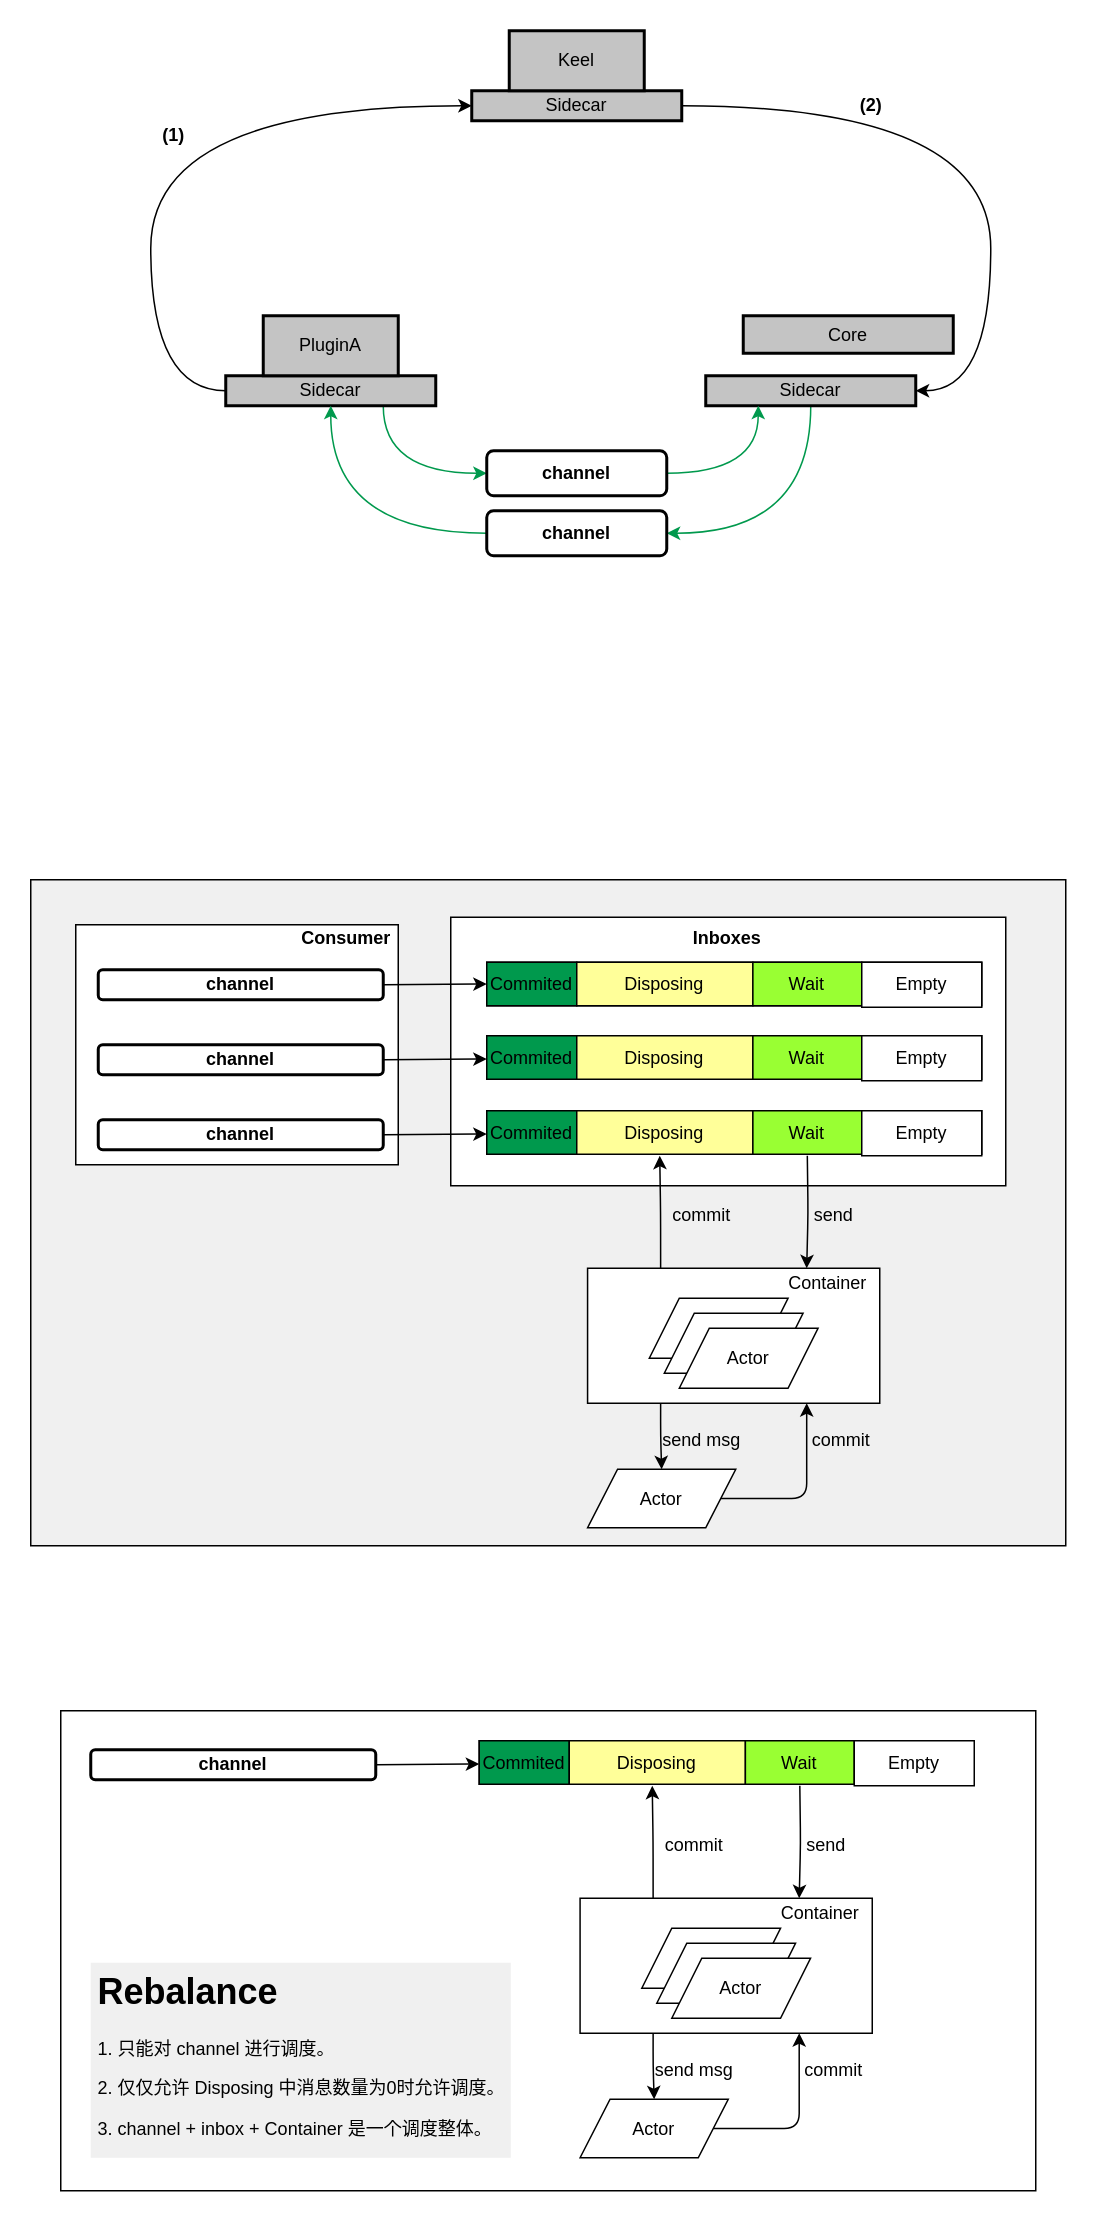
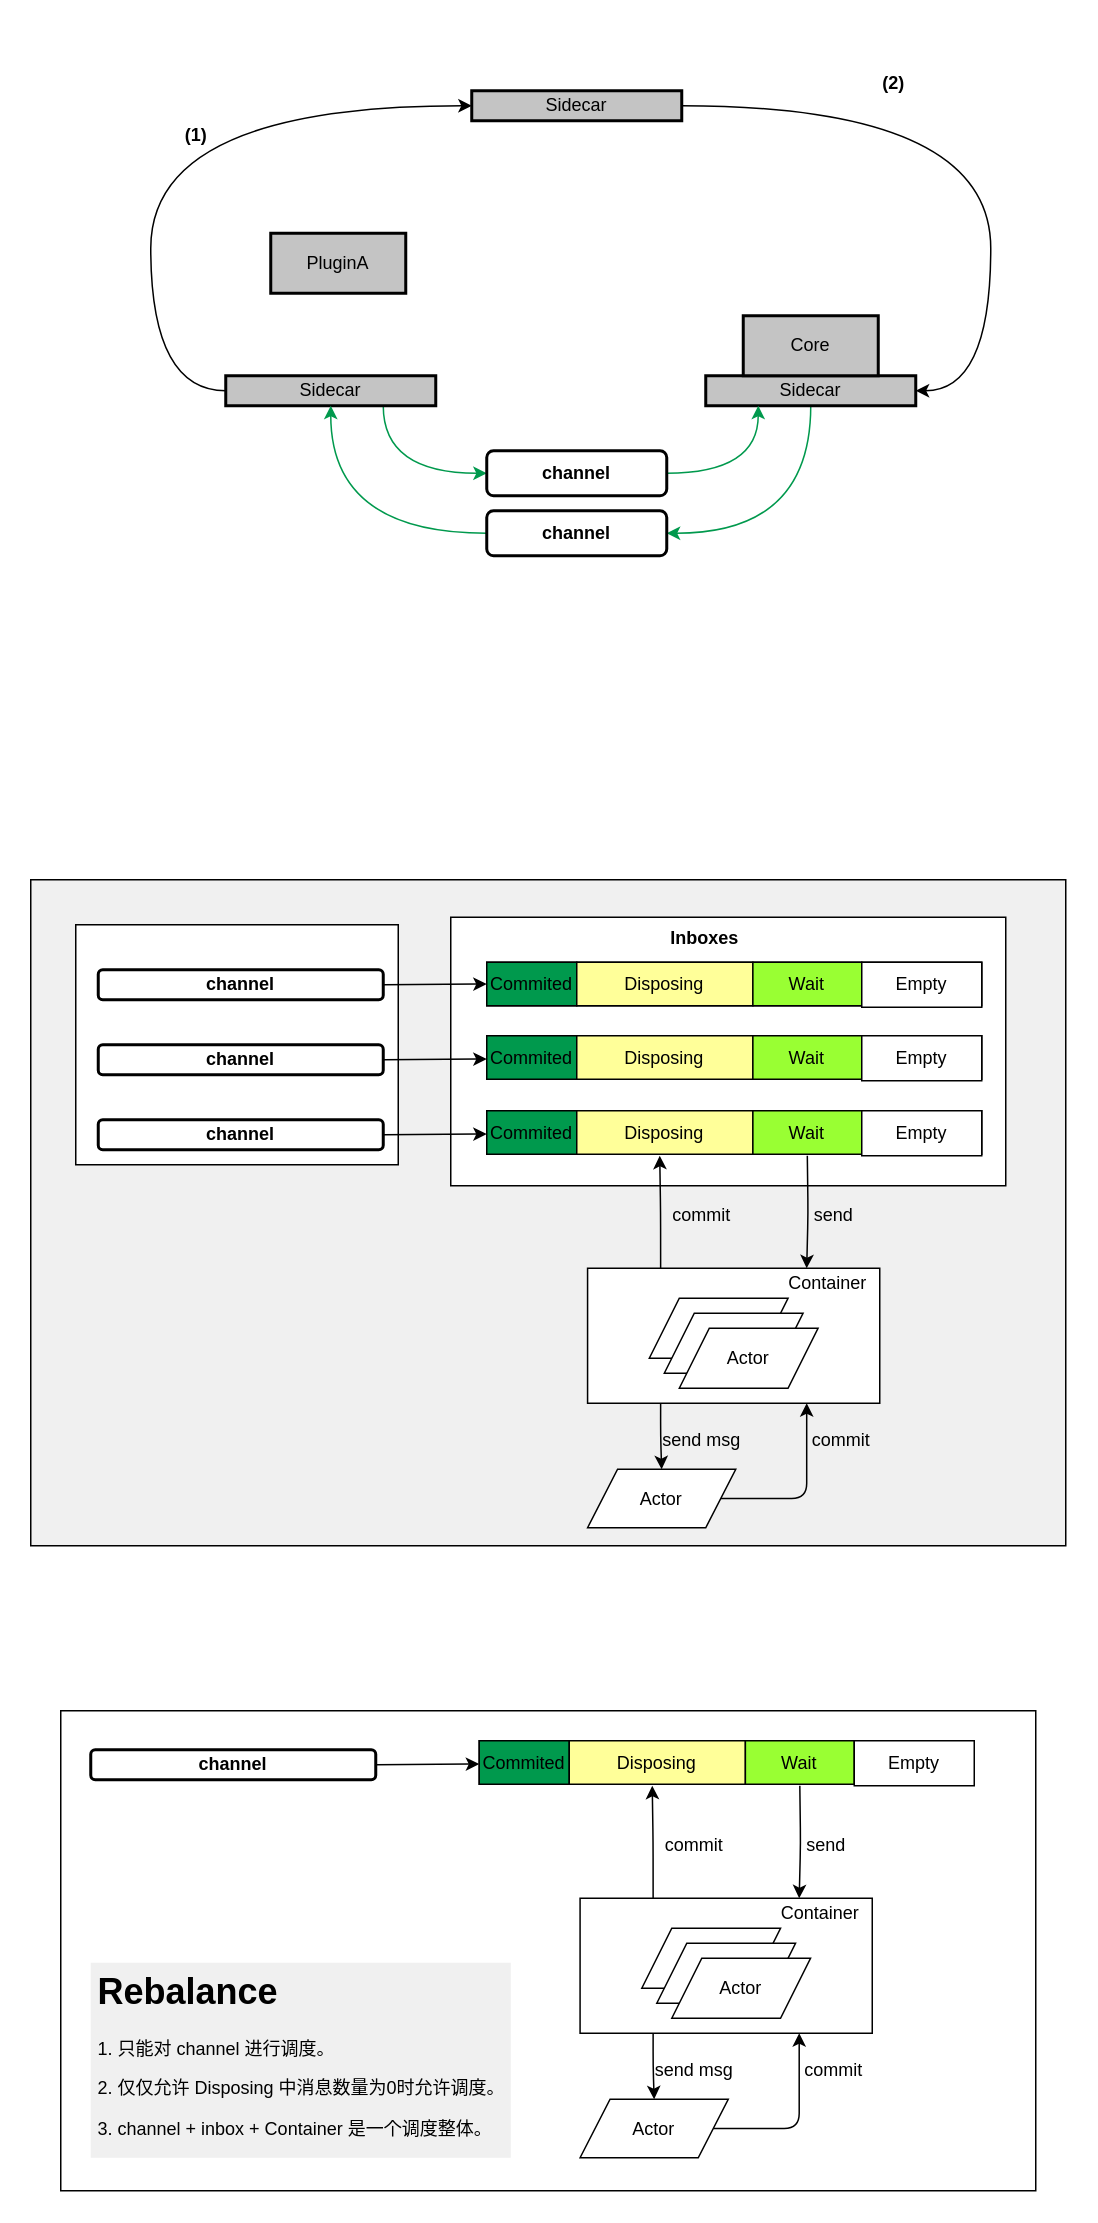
node "Keel": removed
node "(2)": moved (871, 106) -> (893, 83)
node "(1)": moved (173, 136) -> (196, 136)
node "Core": size 210x38 -> 135x60
node "PluginA": moved (331, 346) -> (338, 263)
node "Consumer": removed
node "Inboxes": moved (727, 938) -> (704, 938)
